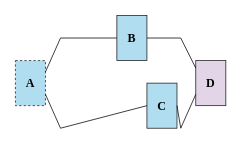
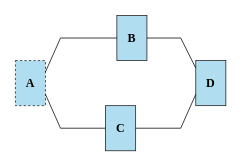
node "D": fillcolor #e1d5e7 -> #b1ddf0
node "C": moved (162, 105) -> (120, 128)
